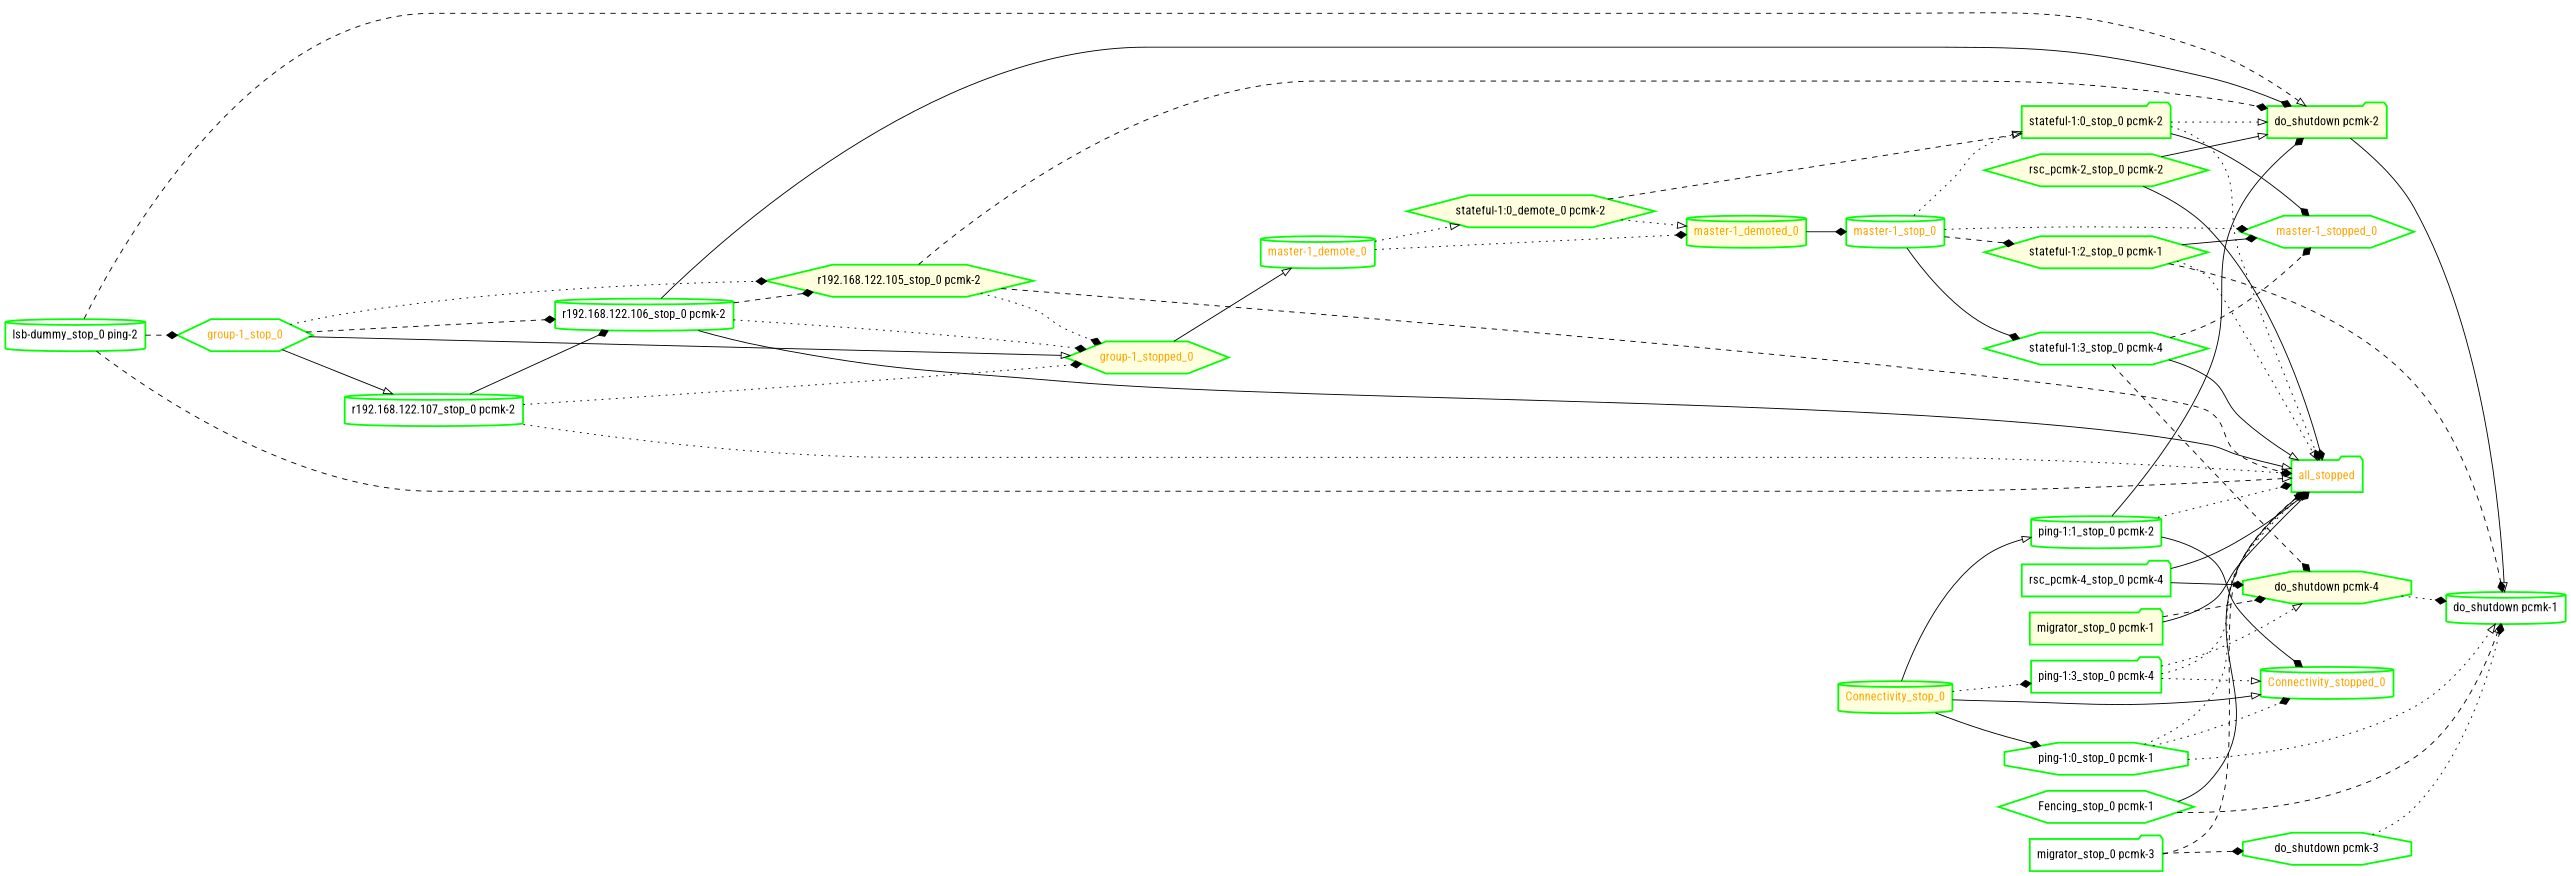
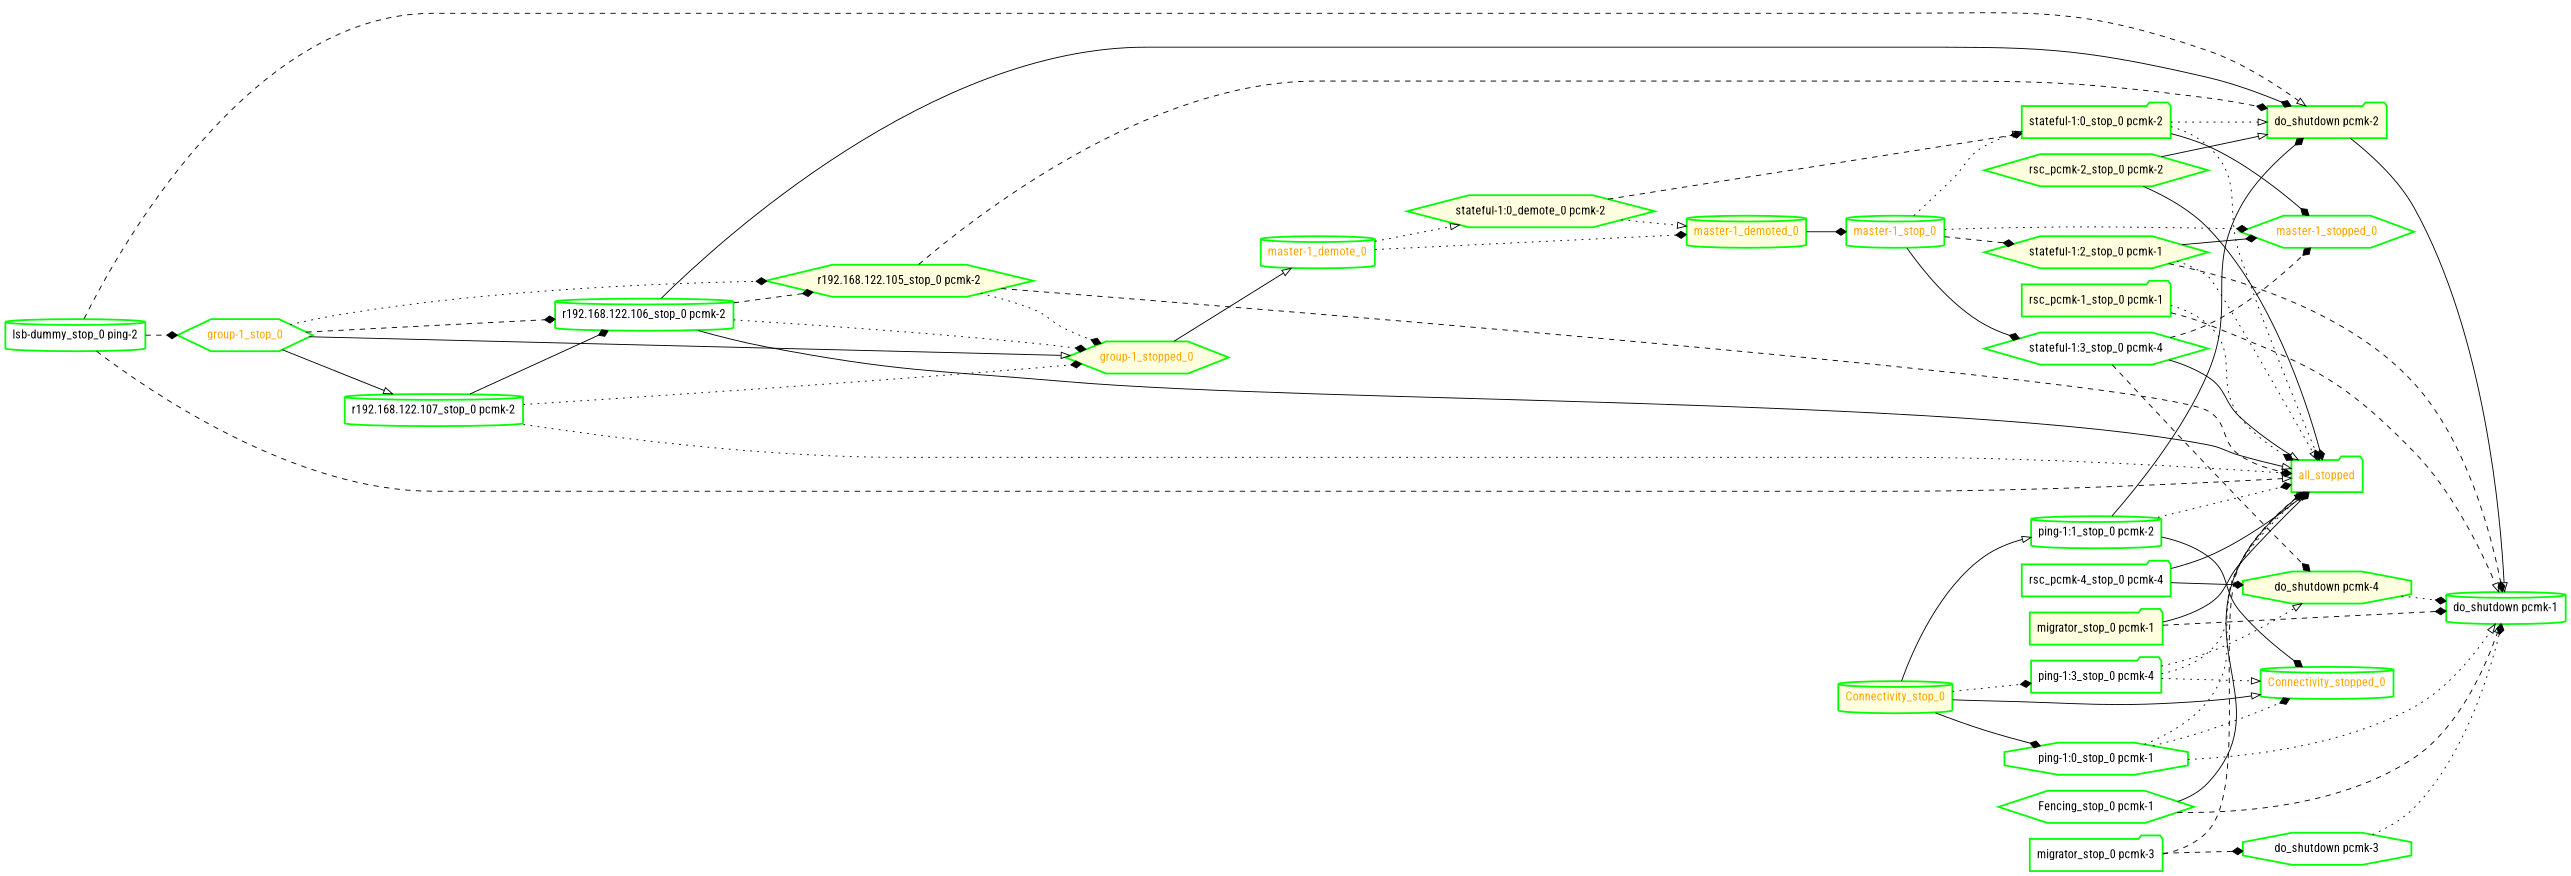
edge "stateful-1:0_demote_0 pcmk-2" -> "stateful-1:0_stop_0 pcmk-2": arrowhead onormal -> diamond
node "rsc_pcmk-1_stop_0 pcmk-1": added
edge "migrator_stop_0 pcmk-1" -> "do_shutdown pcmk-4": now "migrator_stop_0 pcmk-1" -> "do_shutdown pcmk-1"
